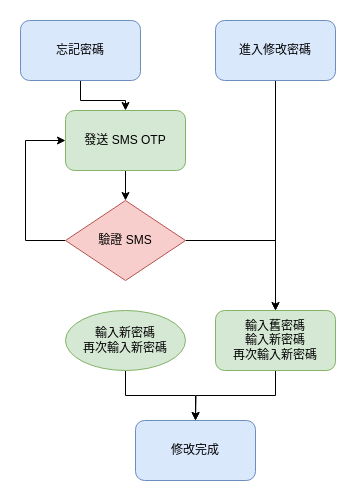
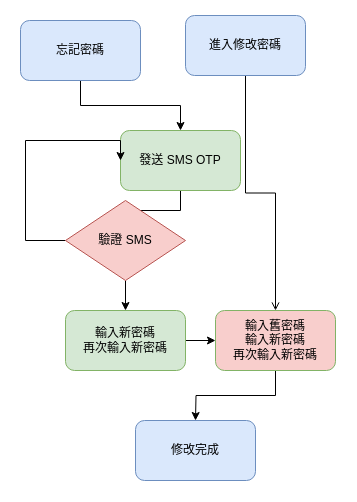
node "進入修改密碼": moved (276, 51) -> (246, 46)
node "發送 SMS OTP": moved (126, 141) -> (181, 161)
edge "驗證 SMS" -> "輸入舊密碼 輸入新密碼 再次輸入新密碼": now "驗證 SMS" -> "輸入新密碼 再次輸入新密碼"
node "輸入新密碼 再次輸入新密碼": shape ellipse -> rounded rectangle
node "輸入舊密碼 輸入新密碼 再次輸入新密碼": fillcolor #d5e8d4 -> #f8cecc
edge "輸入新密碼 再次輸入新密碼" -> "修改完成": now "輸入新密碼 再次輸入新密碼" -> "輸入舊密碼 輸入新密碼 再次輸入新密碼"
